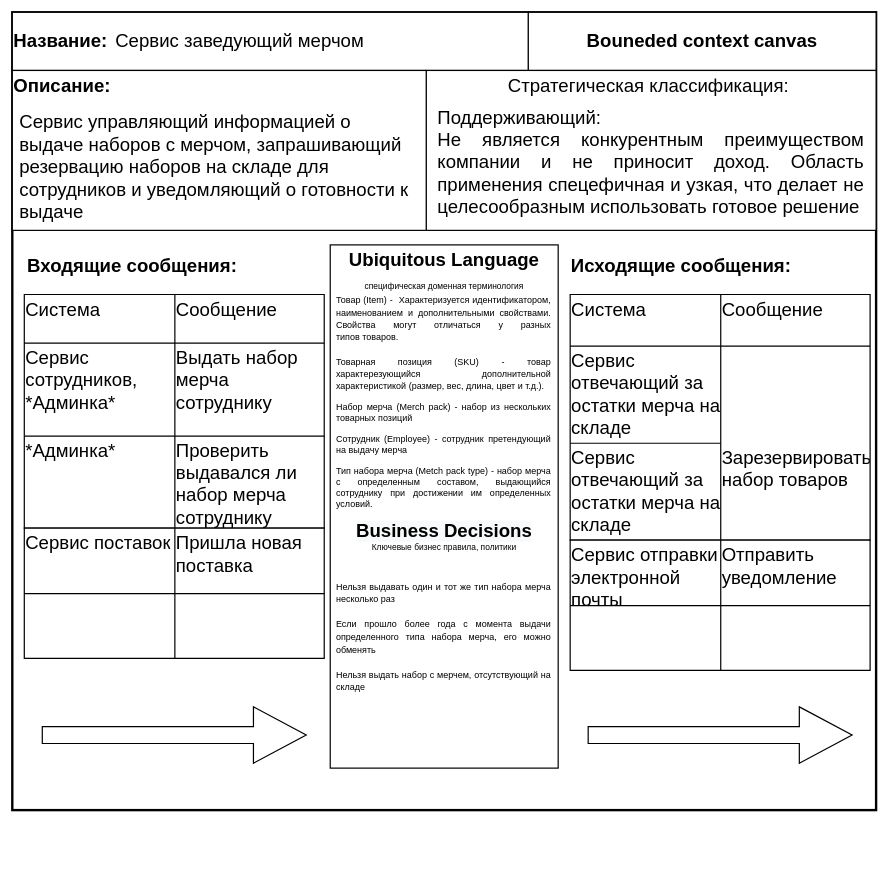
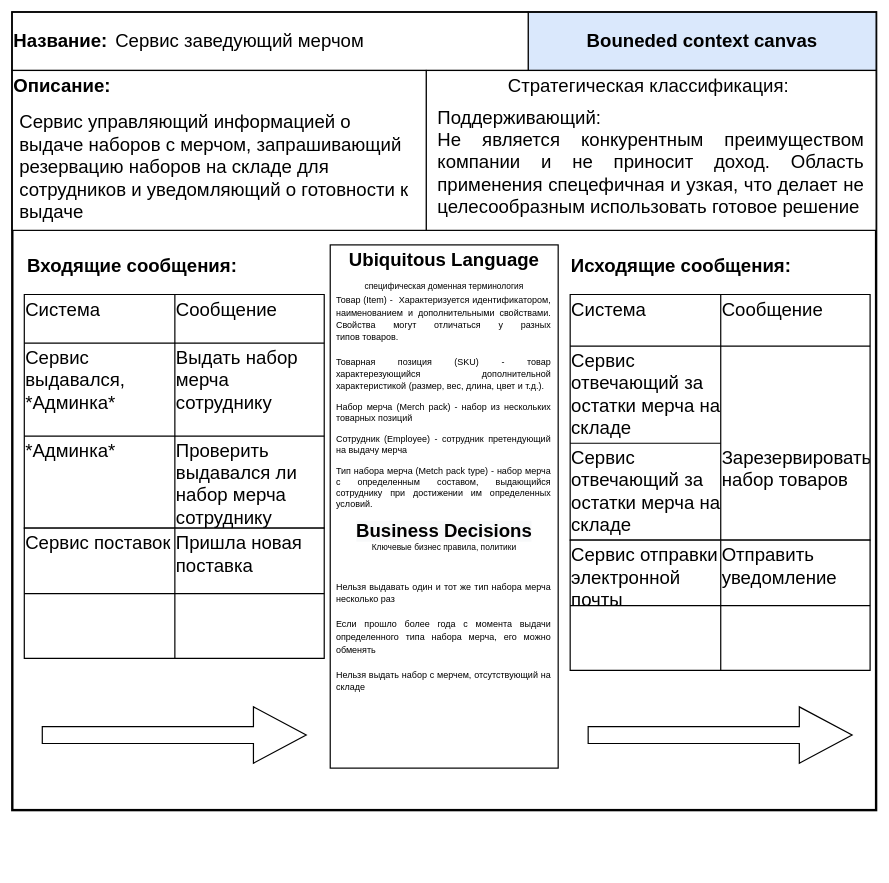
node "Bouneded context canvas": fillcolor #ffffff -> #dae8fc
node "Сервис сотрудников, *Админка*": label "Сервис сотрудников, *Админка*" -> "Сервис выдавался, *Админка*"
